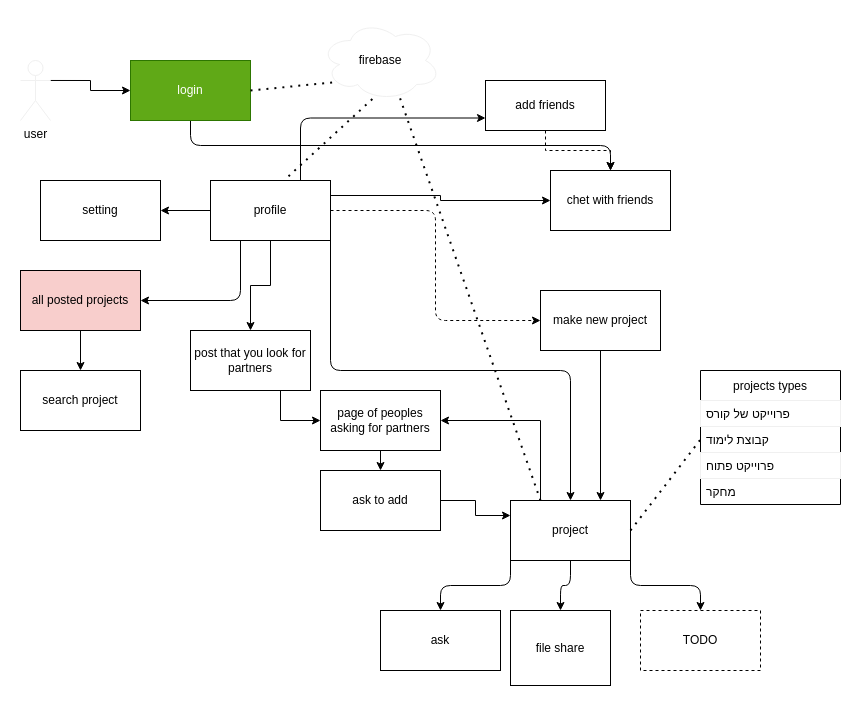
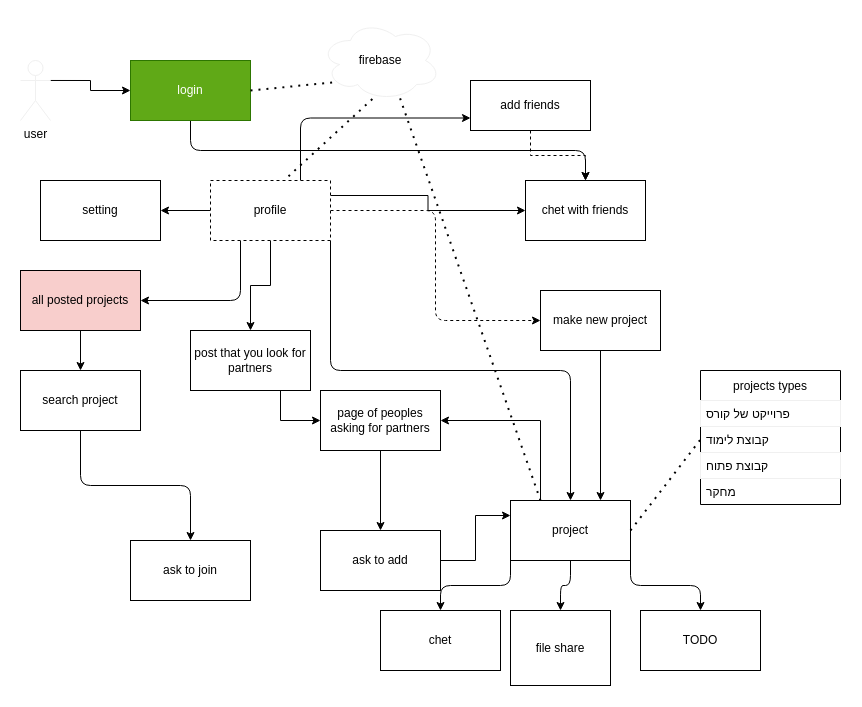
node "add friends": moved (546, 106) -> (531, 106)
node "chet with friends": moved (611, 201) -> (586, 211)
node "profile": style solid -> dashed
node "פרוייקט פתוח": label "פרוייקט פתוח" -> "קבוצת פתוח"
edge "search project" -> "ask to join": added
node "ask to add": moved (381, 501) -> (381, 561)
node "ask to join": added
node "ask": label "ask" -> "chet"
node "TODO": style dashed -> solid
